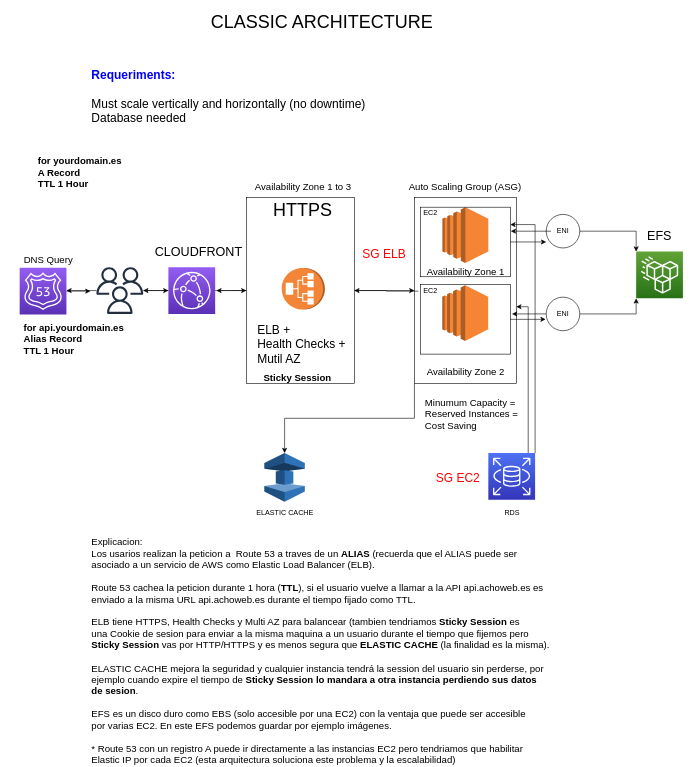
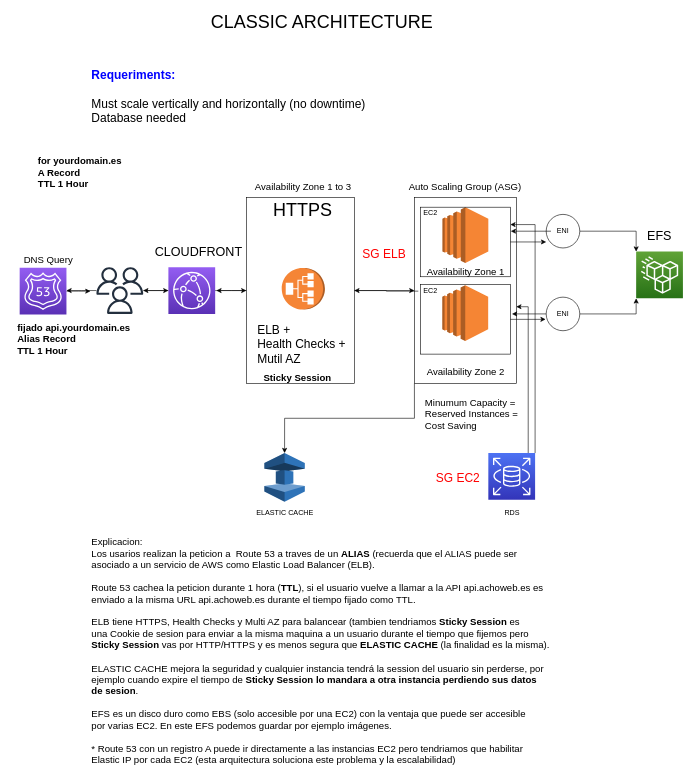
node "for api.yourdomain.es Alias Record TTL 1 Hour": label "for api.yourdomain.es Alias Record TTL 1 Hour" -> "fijado api.yourdomain.es Alias Record TTL 1 Hour"
